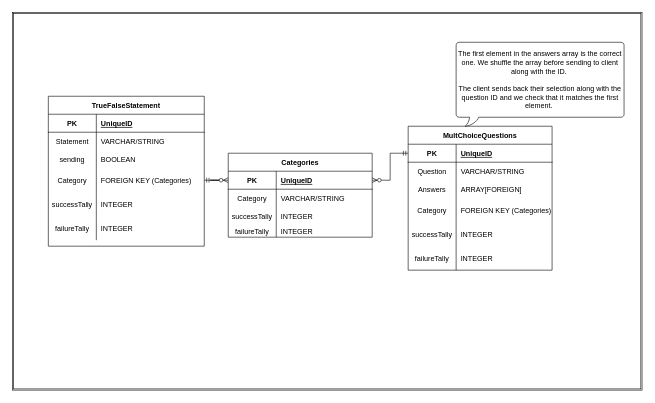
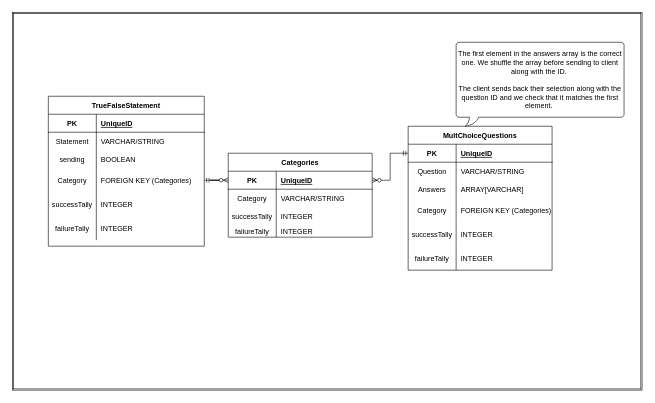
node "ARRAY[FOREIGN]": label "ARRAY[FOREIGN]" -> "ARRAY[VARCHAR]"
